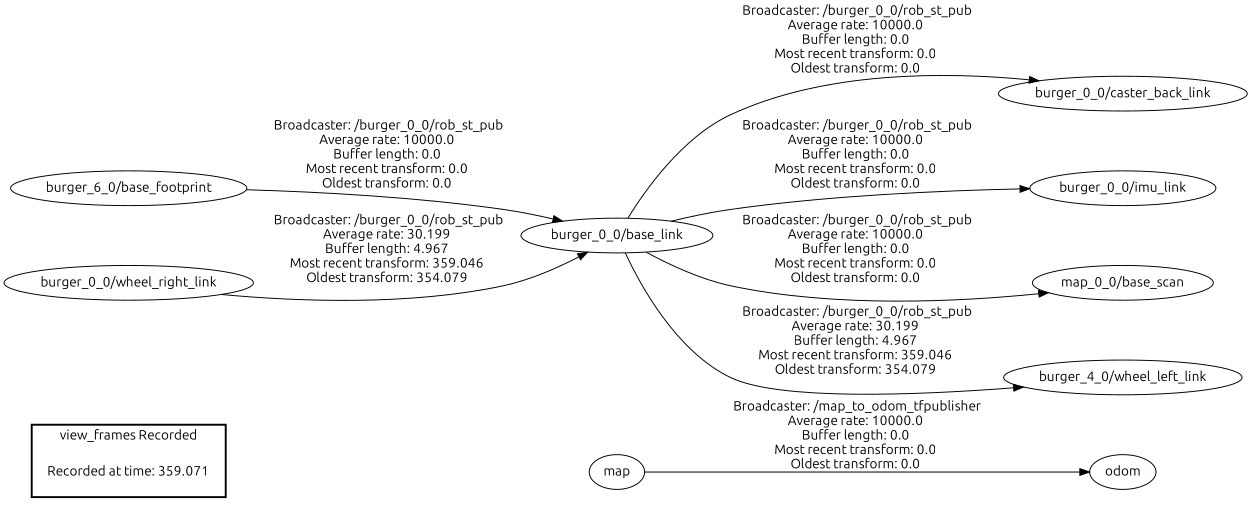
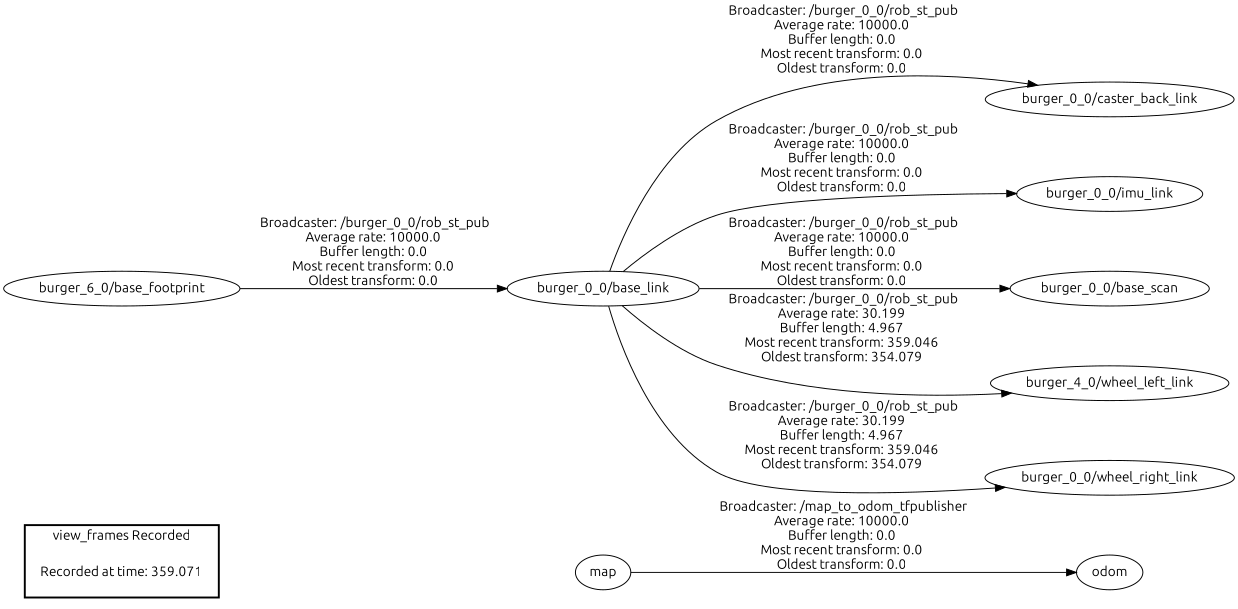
node "map_0_0/base_scan": label "map_0_0/base_scan" -> "burger_0_0/base_scan"
edge "burger_0_0/wheel_right_link" -> "burger_0_0/base_link": reversed
